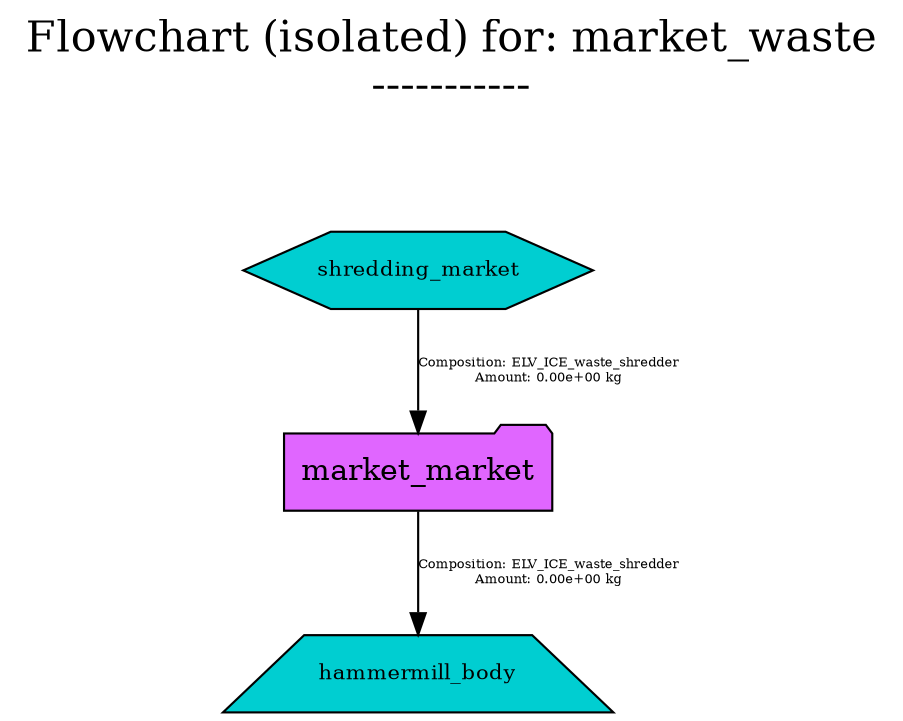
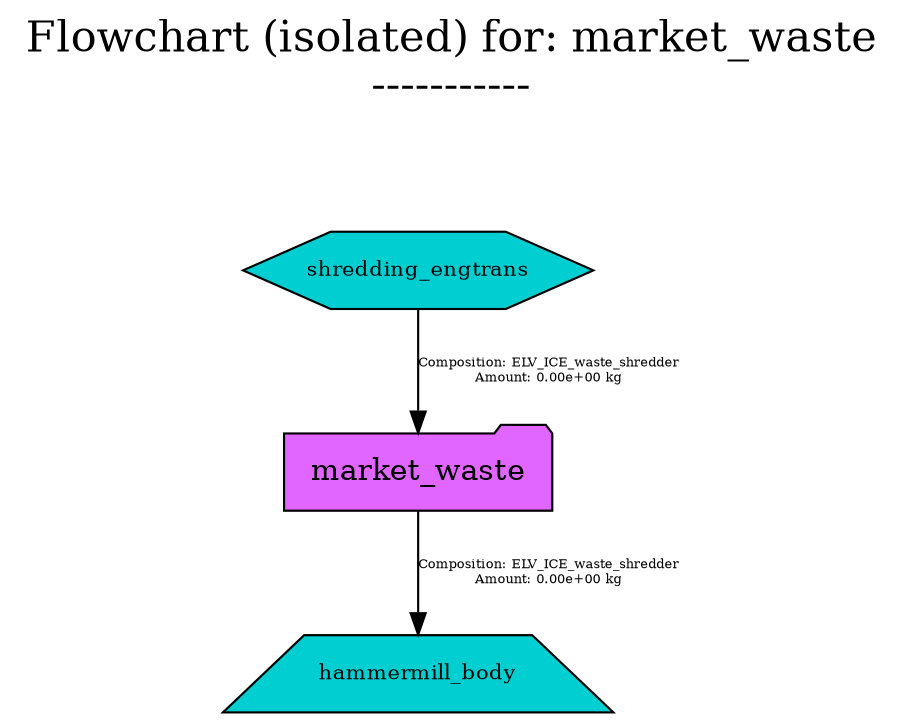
node "shredding_market": label "shredding_market" -> "shredding_engtrans"
node "market_market": label "market_market" -> "market_waste"
